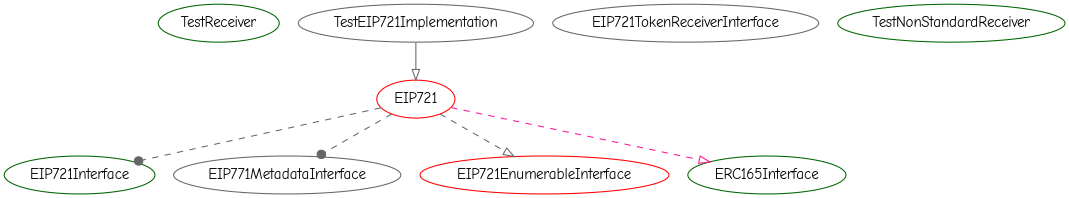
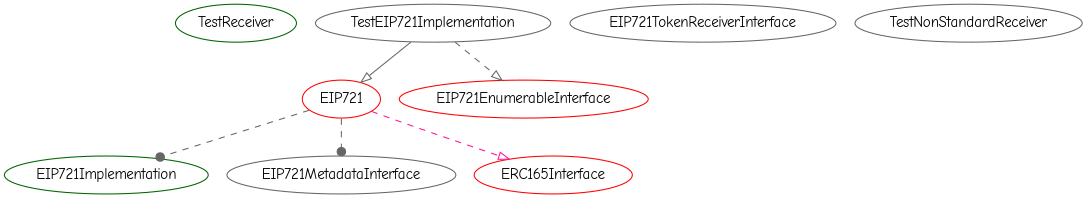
node "TestNonStandardReceiver": color darkgreen -> gray40
edge "EIP721" -> "EIP721EnumerableInterface": now "TestEIP721Implementation" -> "EIP721EnumerableInterface"
node "EIP721Interface": label "EIP721Interface" -> "EIP721Implementation"
node "EIP771MetadataInterface": label "EIP771MetadataInterface" -> "EIP721MetadataInterface"
node "ERC165Interface": color darkgreen -> red
